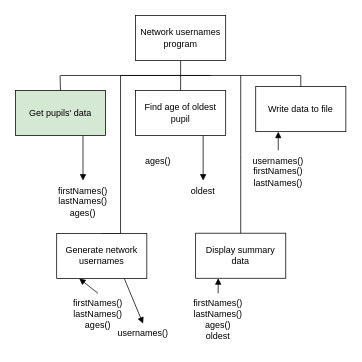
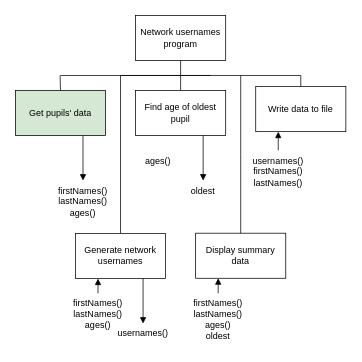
node "Generate network usernames": moved (102, 256) -> (120, 256)
